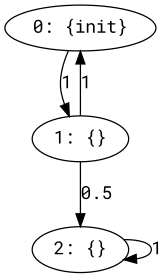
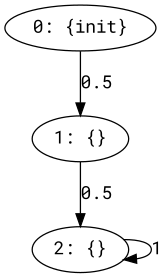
edge "0: {init}" -> "1: {}": label "1" -> "0.5"
edge "1: {}" -> "0: {init}": removed, label "1"
